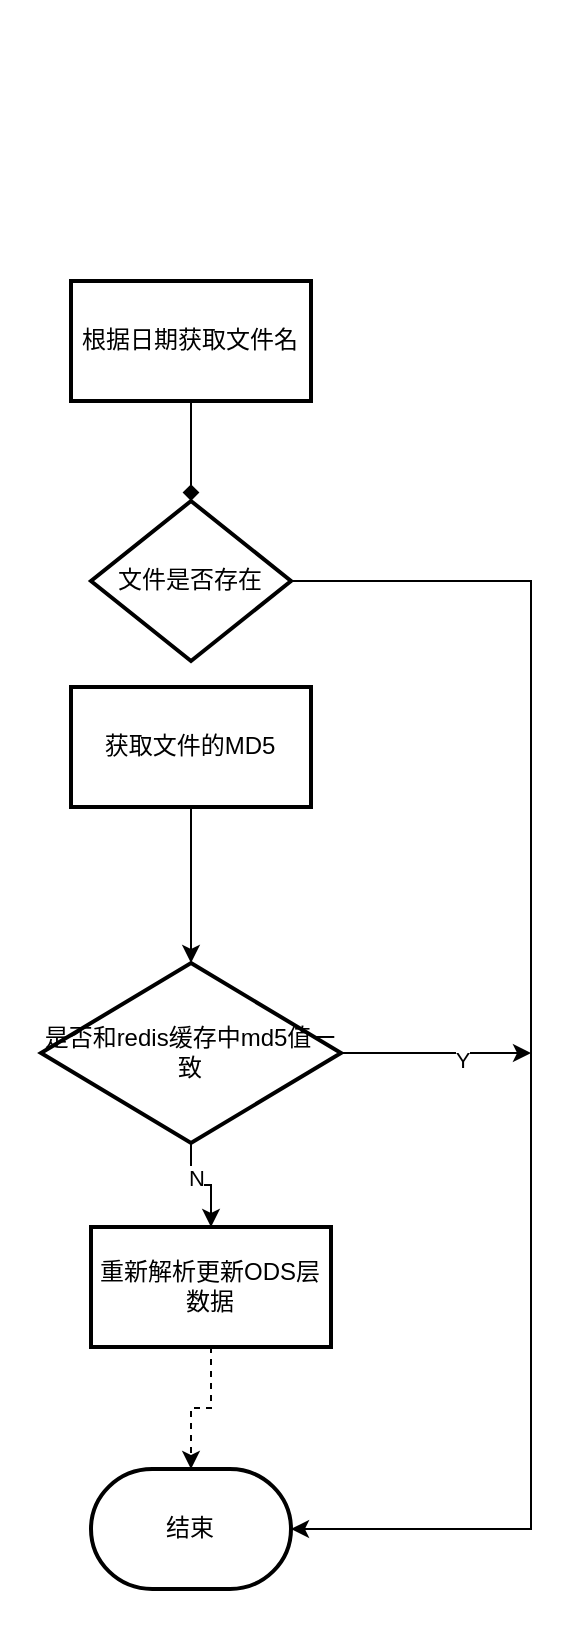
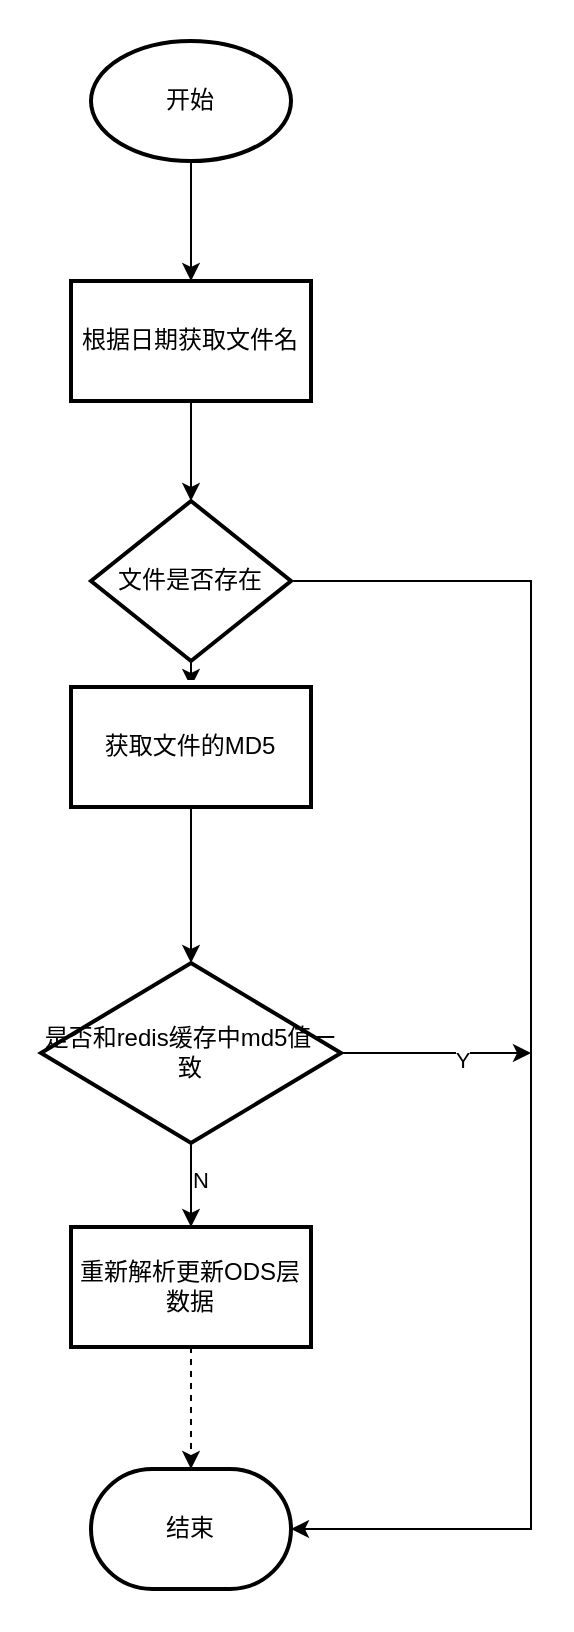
node "开始": added
edge "开始" -> "根据日期获取文件名": added
edge "根据日期获取文件名" -> "文件是否存在": arrowhead diamond -> classic
edge "文件是否存在" -> "获取文件的MD5": added, label "Y"
node "重新解析更新ODS层数据": moved (211, 1287) -> (191, 1287)
